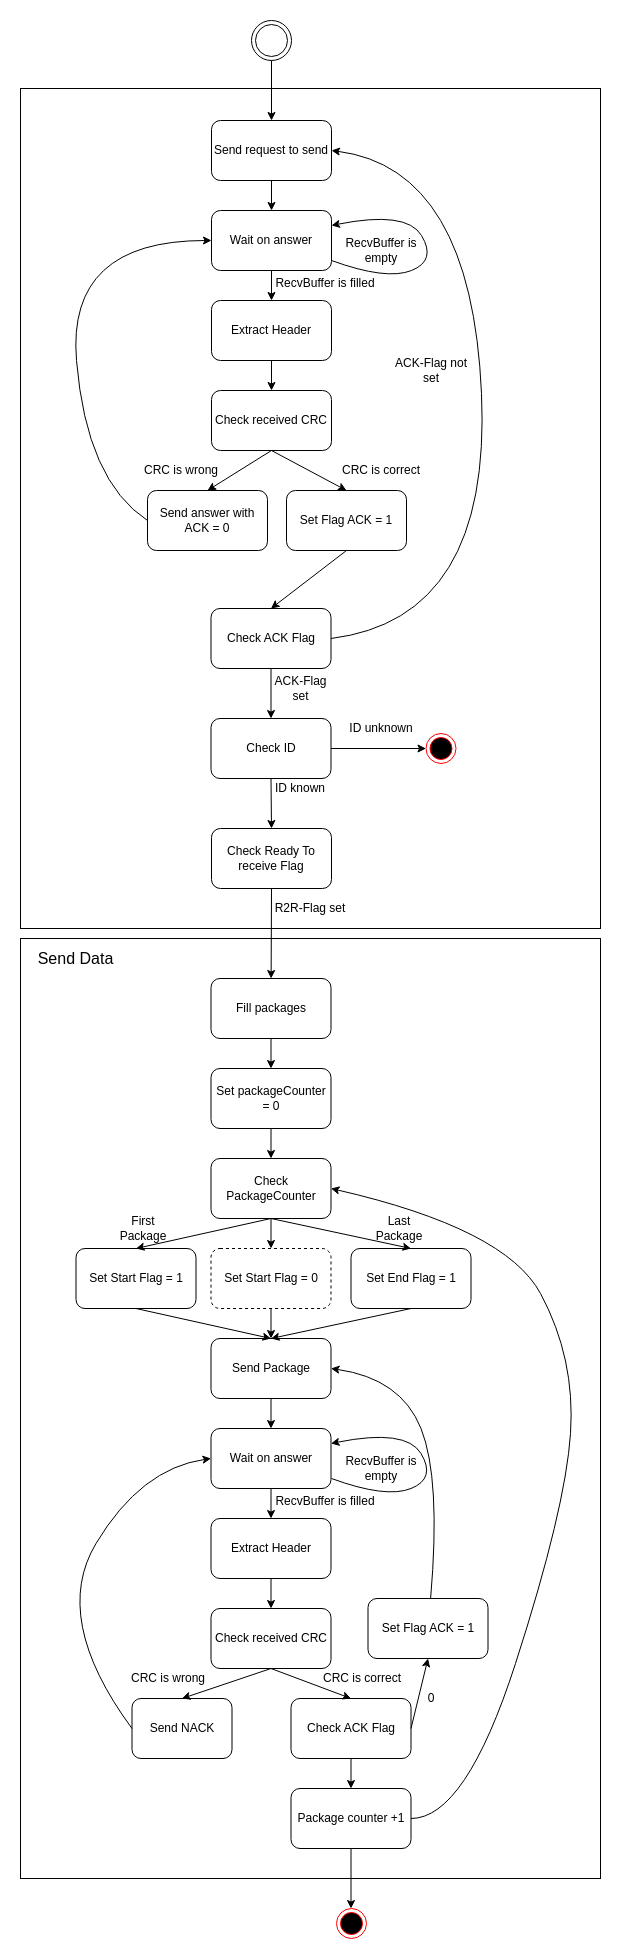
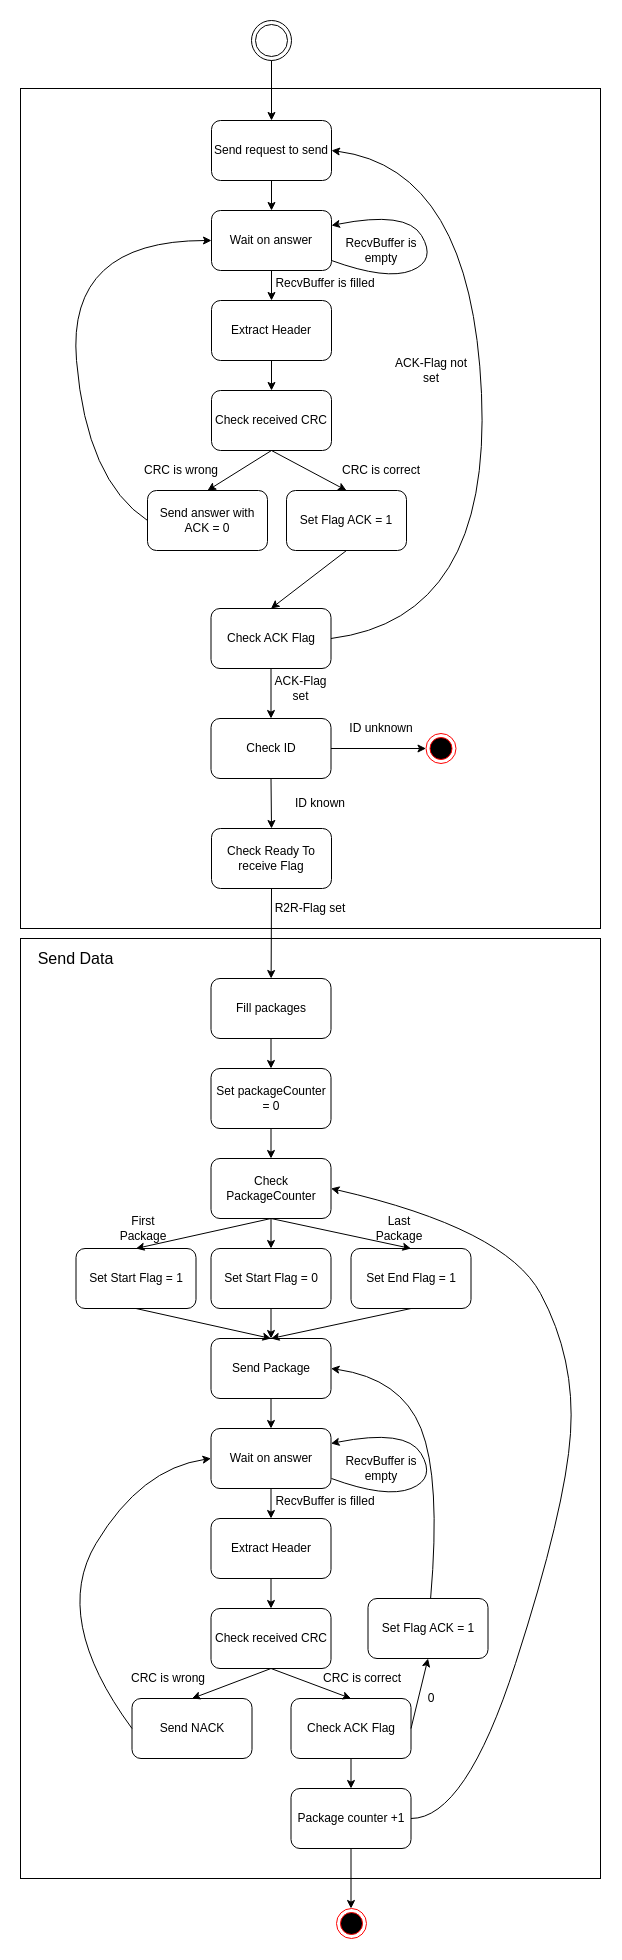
node "ID known": moved (301, 789) -> (321, 804)
node "Set Start Flag = 0": style dashed -> solid
node "Send NACK": size 100x60 -> 120x60
